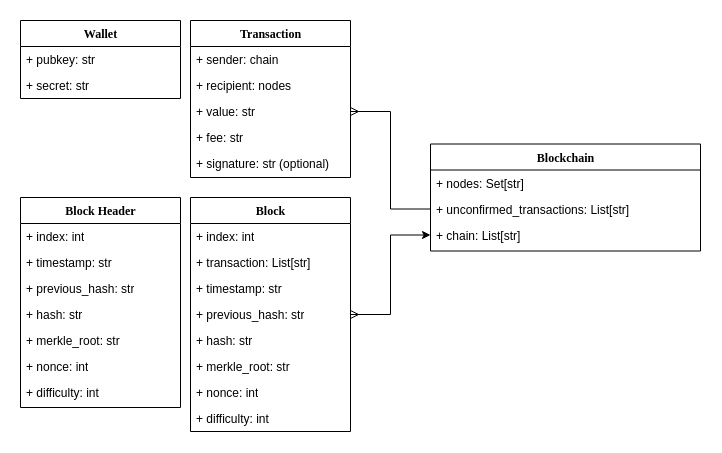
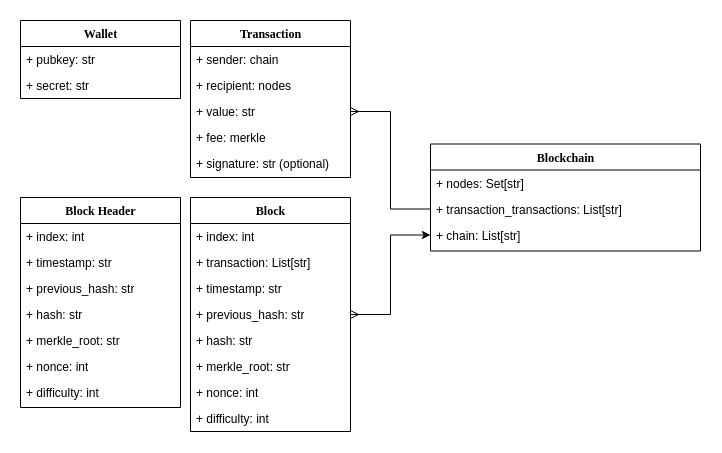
node "+ fee: str": label "+ fee: str" -> "+ fee: merkle"
node "+ unconfirmed_transactions: List[str]": label "+ unconfirmed_transactions: List[str]" -> "+ transaction_transactions: List[str]"
